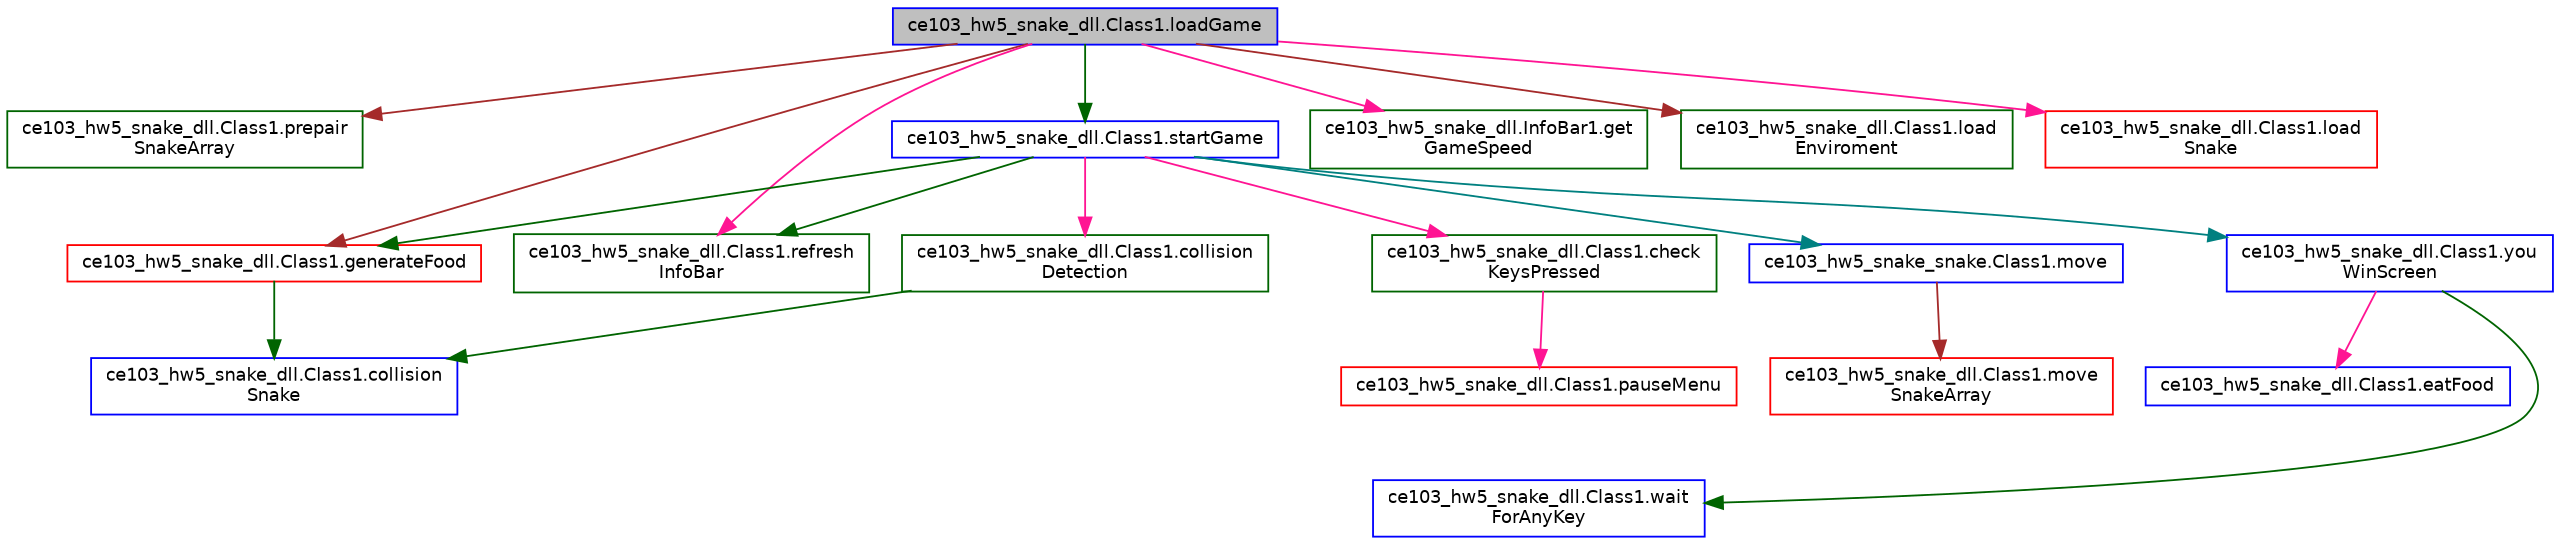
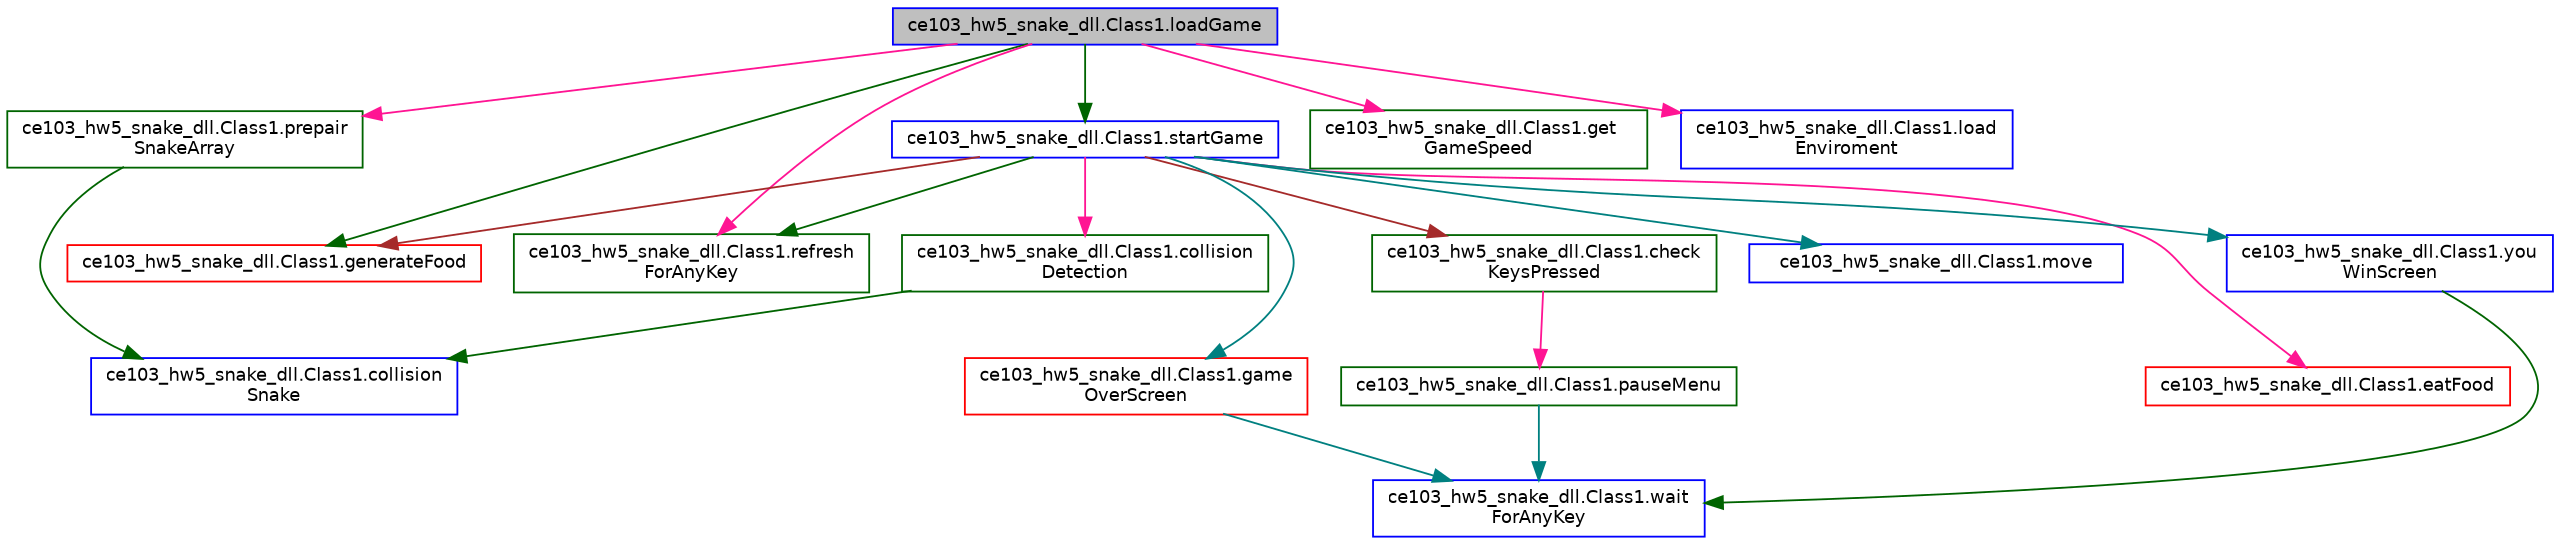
edge "ce103_hw5_snake_dll.Class1.loadGame" -> "ce103_hw5_snake_dll.Class1.load Enviroment": color brown -> deeppink
edge "ce103_hw5_snake_dll.Class1.loadGame" -> "ce103_hw5_snake_dll.Class1.prepair SnakeArray": color brown -> deeppink
node "ce103_hw5_snake_dll.InfoBar1.get GameSpeed": label "ce103_hw5_snake_dll.InfoBar1.get GameSpeed" -> "ce103_hw5_snake_dll.Class1.get GameSpeed"
node "ce103_hw5_snake_dll.Class1.load Enviroment": color darkgreen -> blue
node "ce103_hw5_snake_dll.Class1.load Snake": removed
edge "ce103_hw5_snake_dll.Class1.loadGame" -> "ce103_hw5_snake_dll.Class1.generateFood": color brown -> darkgreen
edge "ce103_hw5_snake_dll.Class1.startGame" -> "ce103_hw5_snake_dll.Class1.check KeysPressed": color deeppink -> brown
edge "ce103_hw5_snake_dll.Class1.startGame" -> "ce103_hw5_snake_dll.Class1.generateFood": color darkgreen -> brown
node "ce103_hw5_snake_dll.Class1.refresh InfoBar": label "ce103_hw5_snake_dll.Class1.refresh InfoBar" -> "ce103_hw5_snake_dll.Class1.refresh ForAnyKey"
node "ce103_hw5_snake_snake.Class1.move": label "ce103_hw5_snake_snake.Class1.move" -> "ce103_hw5_snake_dll.Class1.move"
edge "ce103_hw5_snake_dll.Class1.generateFood" -> "ce103_hw5_snake_dll.Class1.collision Snake": now "ce103_hw5_snake_dll.Class1.prepair SnakeArray" -> "ce103_hw5_snake_dll.Class1.collision Snake"
edge "ce103_hw5_snake_dll.Class1.you WinScreen" -> "ce103_hw5_snake_dll.Class1.eatFood": now "ce103_hw5_snake_dll.Class1.startGame" -> "ce103_hw5_snake_dll.Class1.eatFood"
node "ce103_hw5_snake_dll.Class1.game OverScreen": added
node "ce103_hw5_snake_dll.Class1.pauseMenu": color red -> darkgreen
node "ce103_hw5_snake_dll.Class1.move SnakeArray": removed
node "ce103_hw5_snake_dll.Class1.eatFood": color blue -> red
edge "ce103_hw5_snake_dll.Class1.pauseMenu" -> "ce103_hw5_snake_dll.Class1.wait ForAnyKey": added
